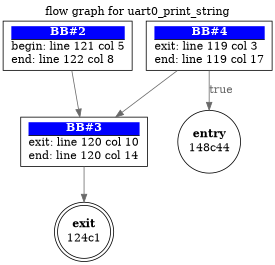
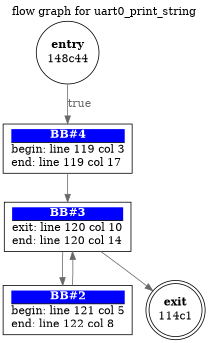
node "BB#4": text "exit: line 119 col 3" -> "begin: line 119 col 3"
edge "BB#4" -> "entry": reversed
node "exit": text "124c1" -> "114c1"
edge "BB#3" -> "BB#2": added
